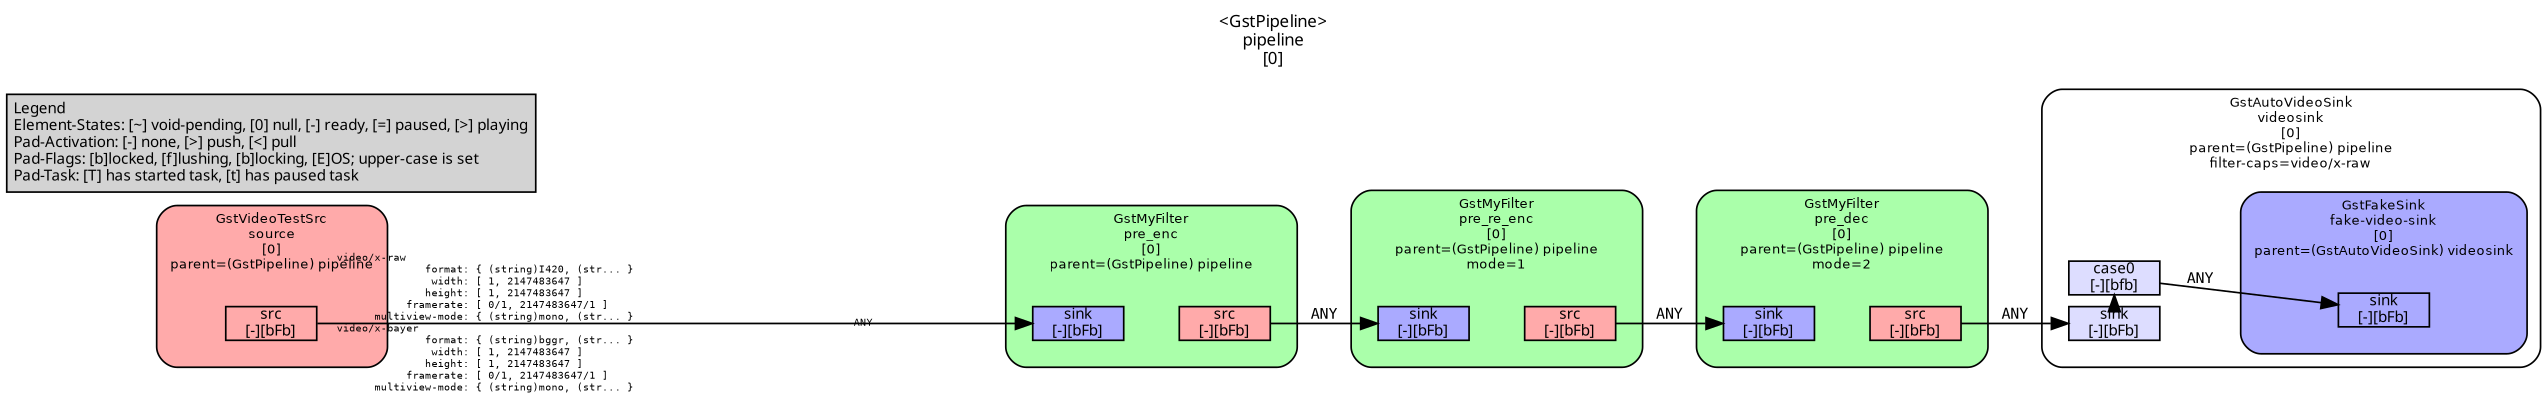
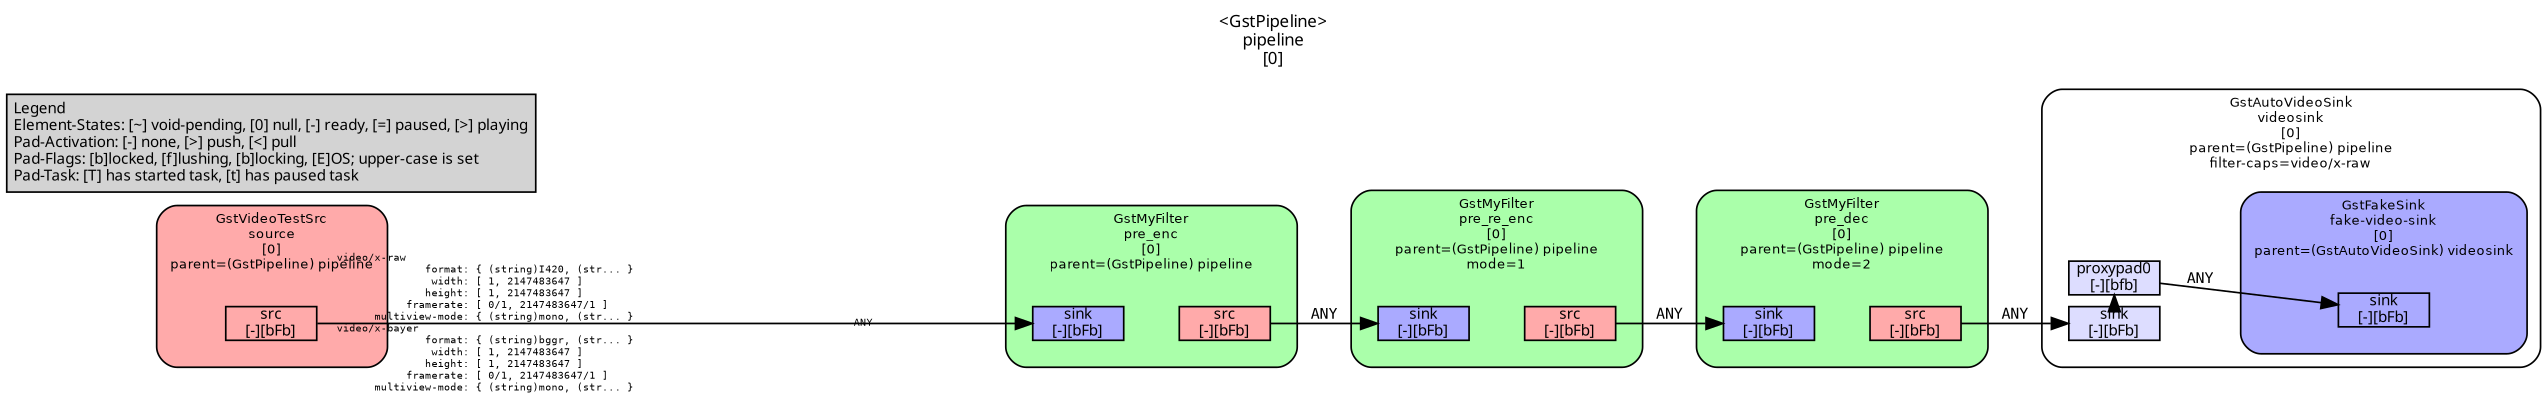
node "case0 [-][bfb]": label "case0 [-][bfb]" -> "proxypad0 [-][bfb]"
